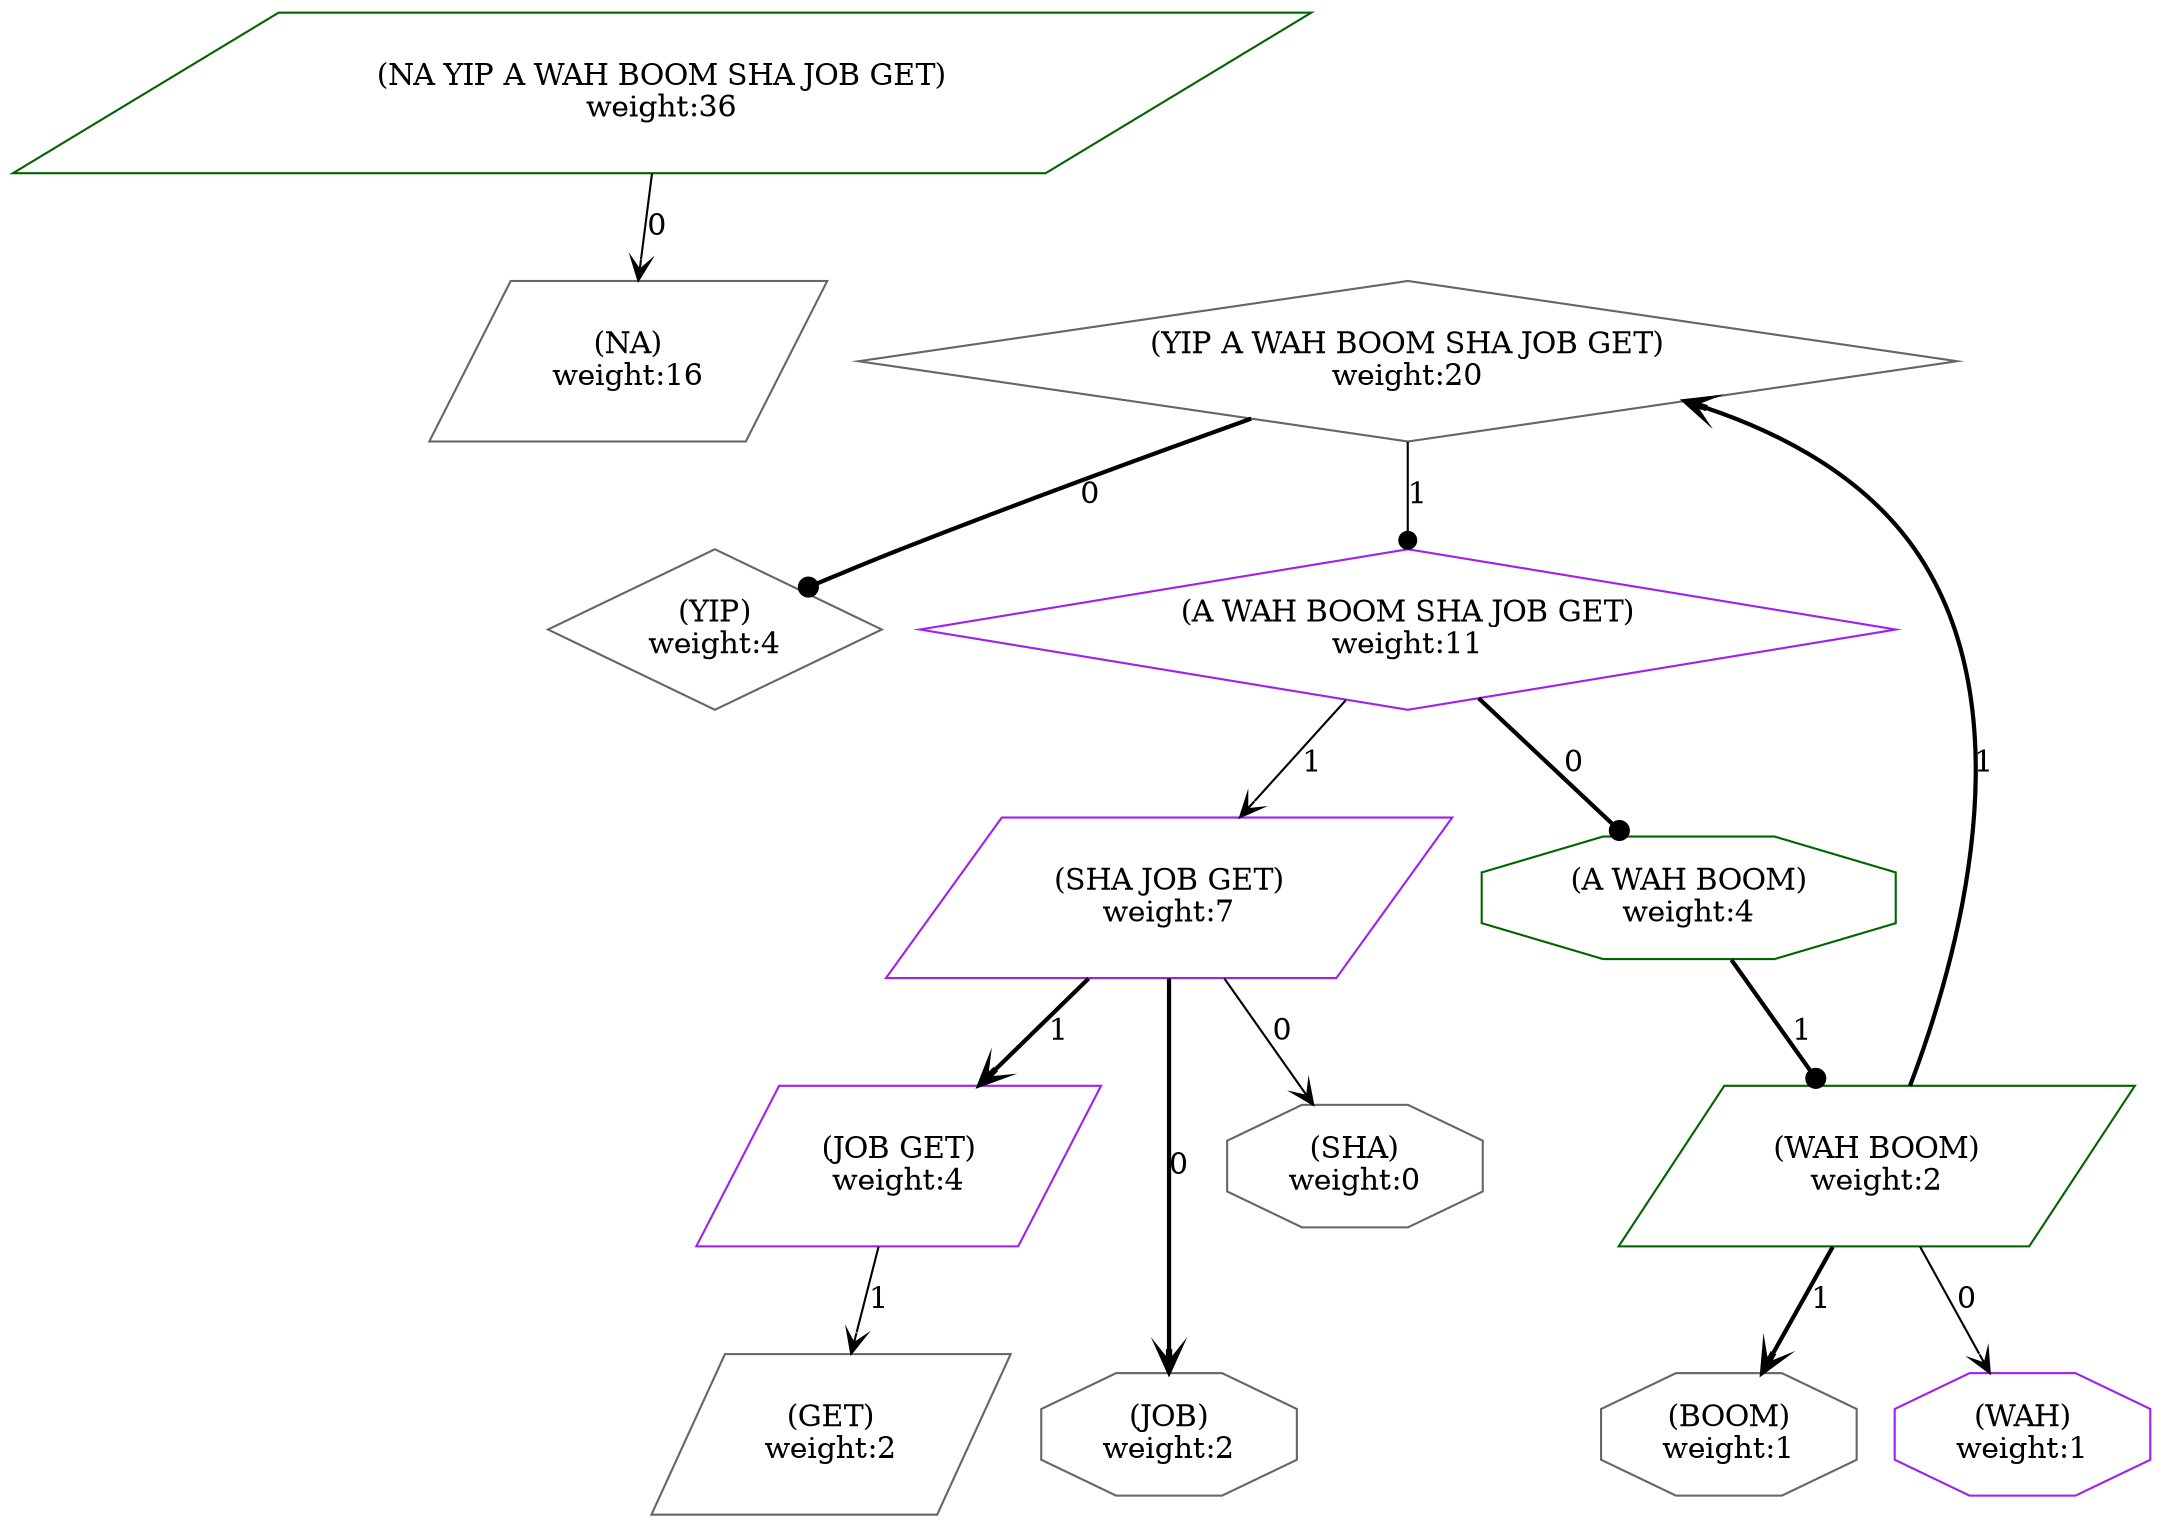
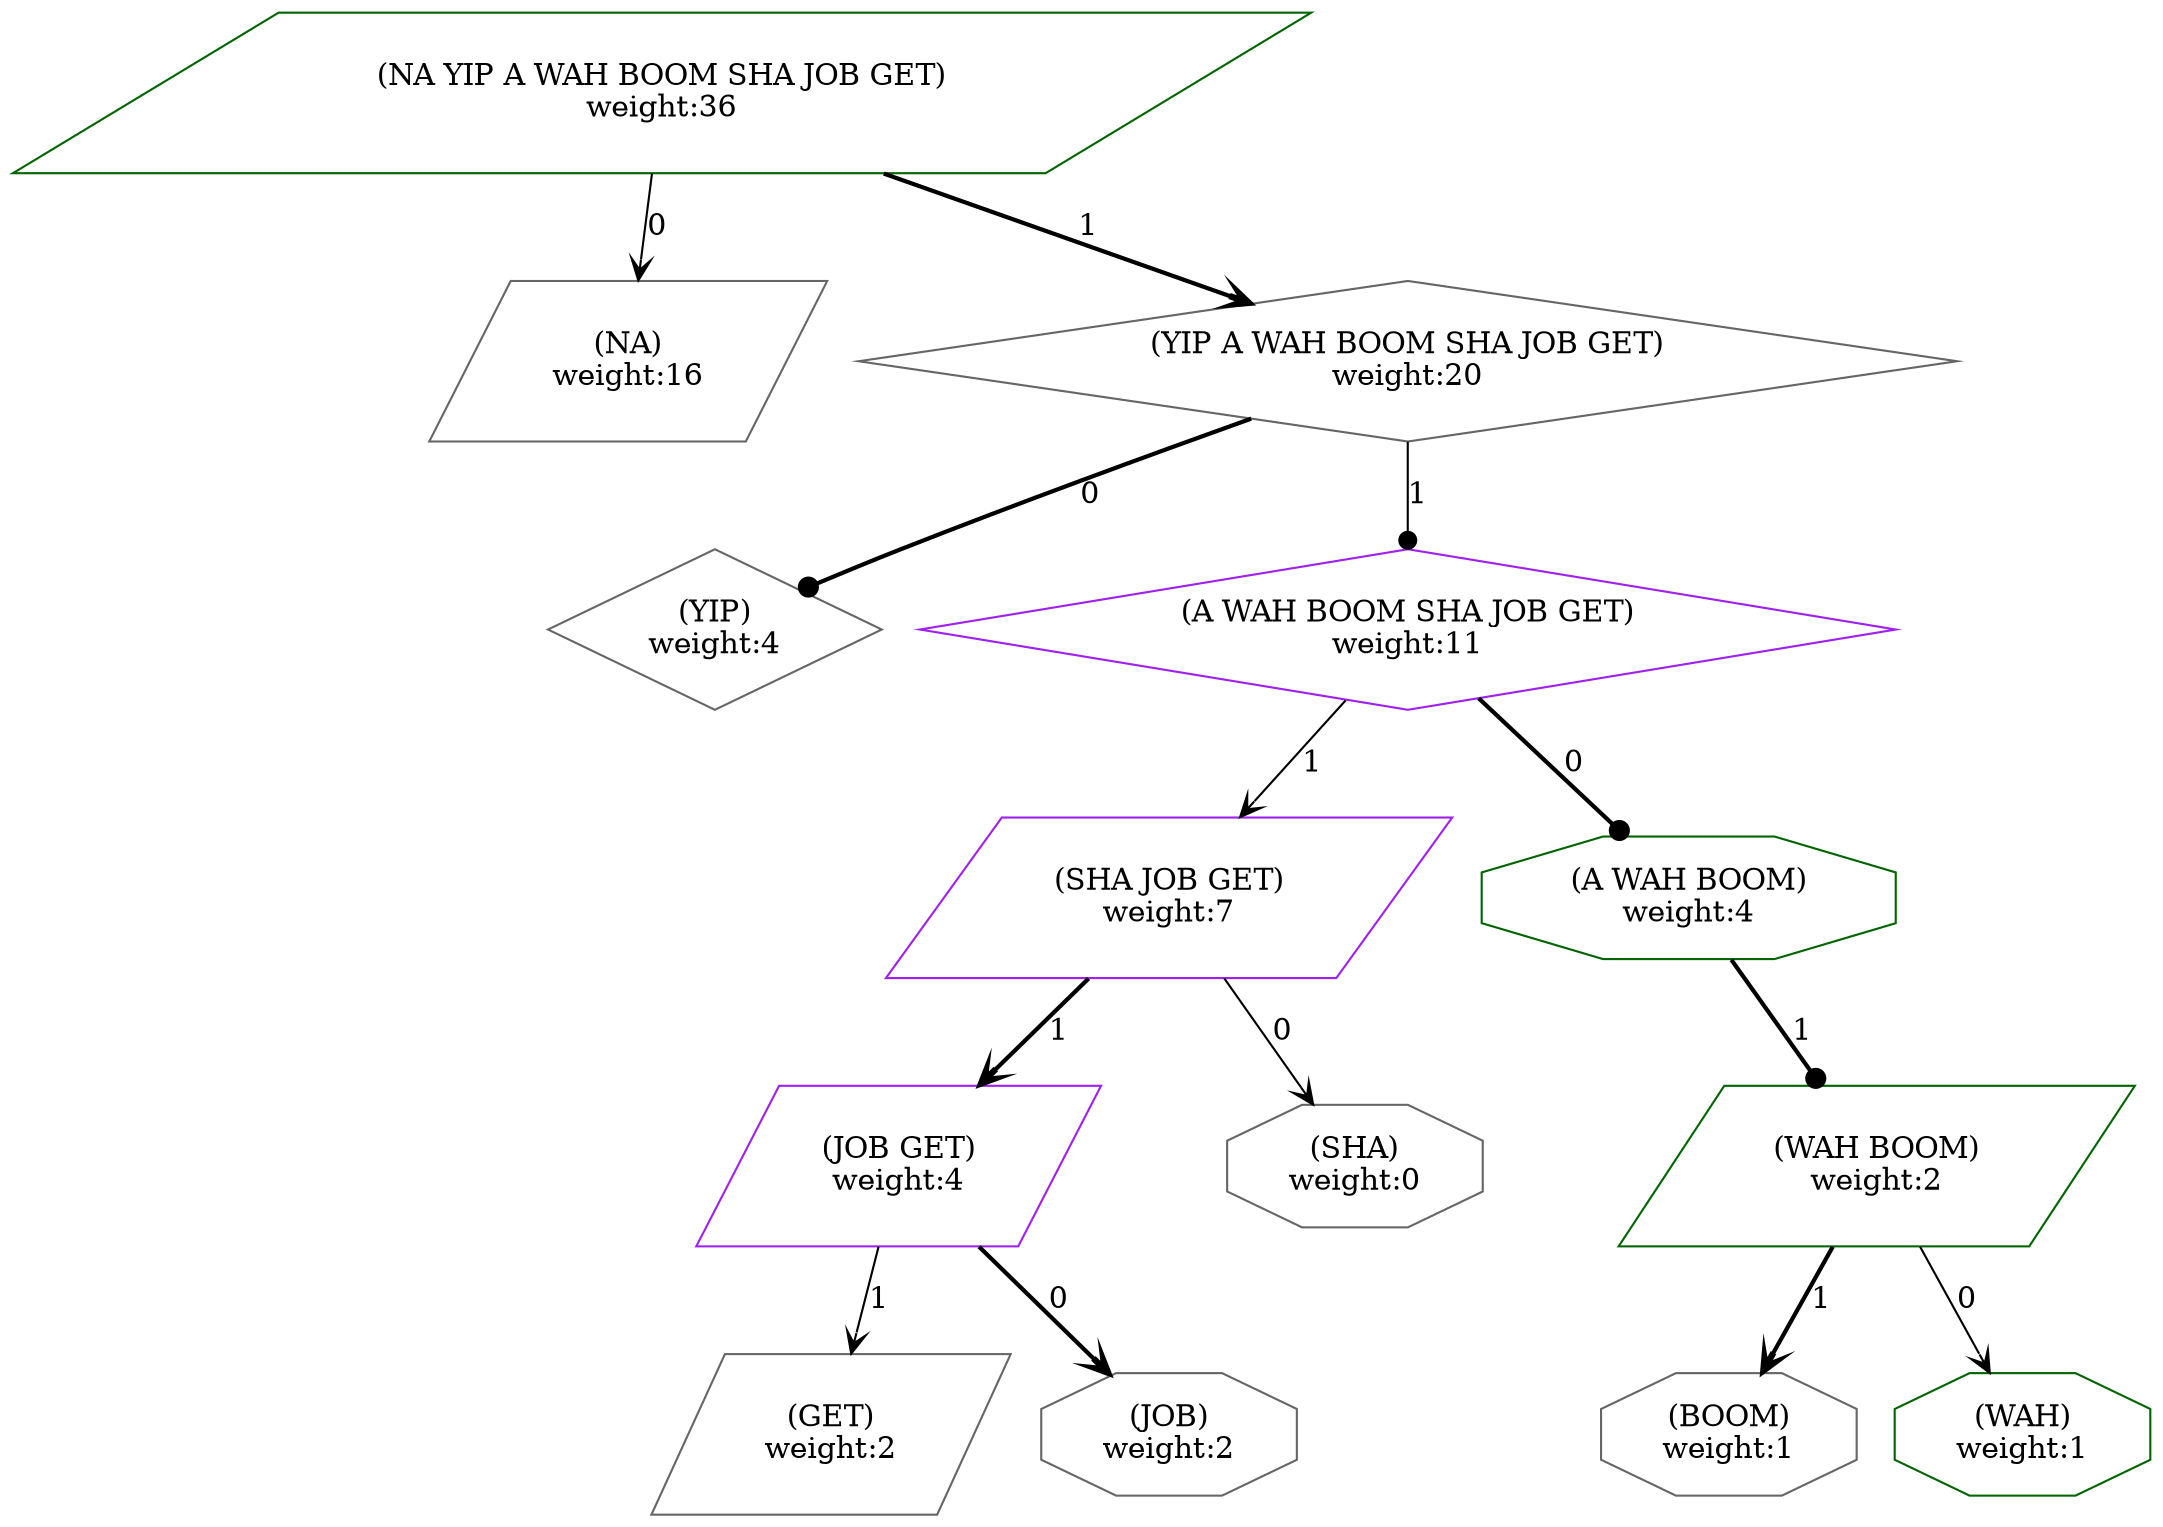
edge "(WAH BOOM) weight:2" -> "(YIP A WAH BOOM SHA JOB GET) weight:20": now "(NA YIP A WAH BOOM SHA JOB GET) weight:36" -> "(YIP A WAH BOOM SHA JOB GET) weight:20"
edge "(SHA JOB GET) weight:7" -> "(JOB) weight:2": now "(JOB GET) weight:4" -> "(JOB) weight:2"
node "(WAH) weight:1": color purple -> darkgreen
